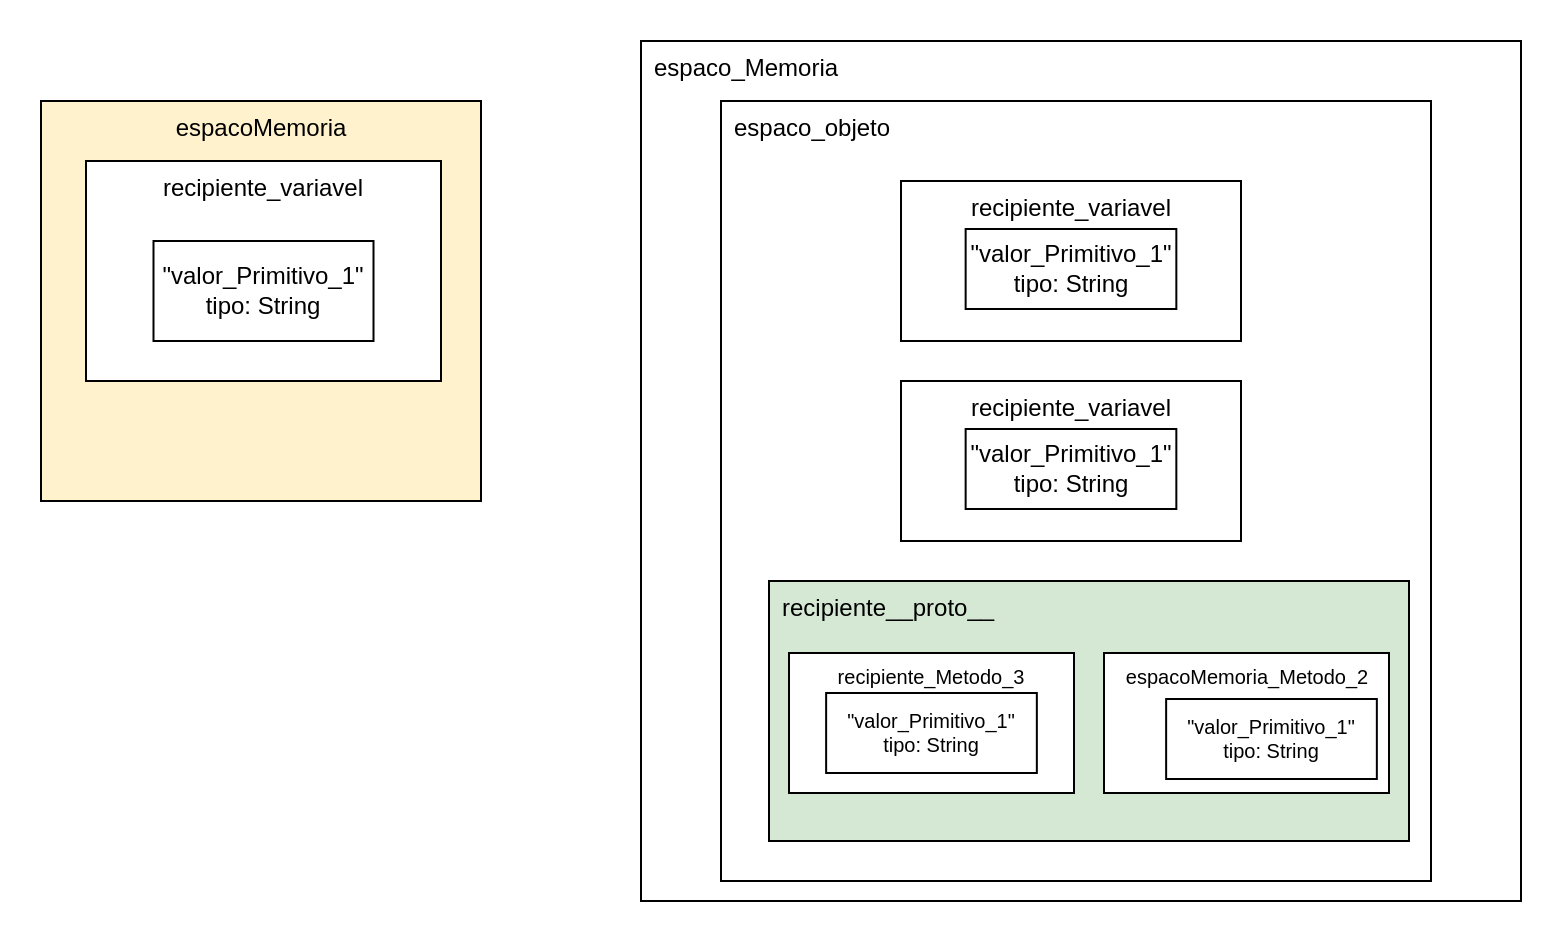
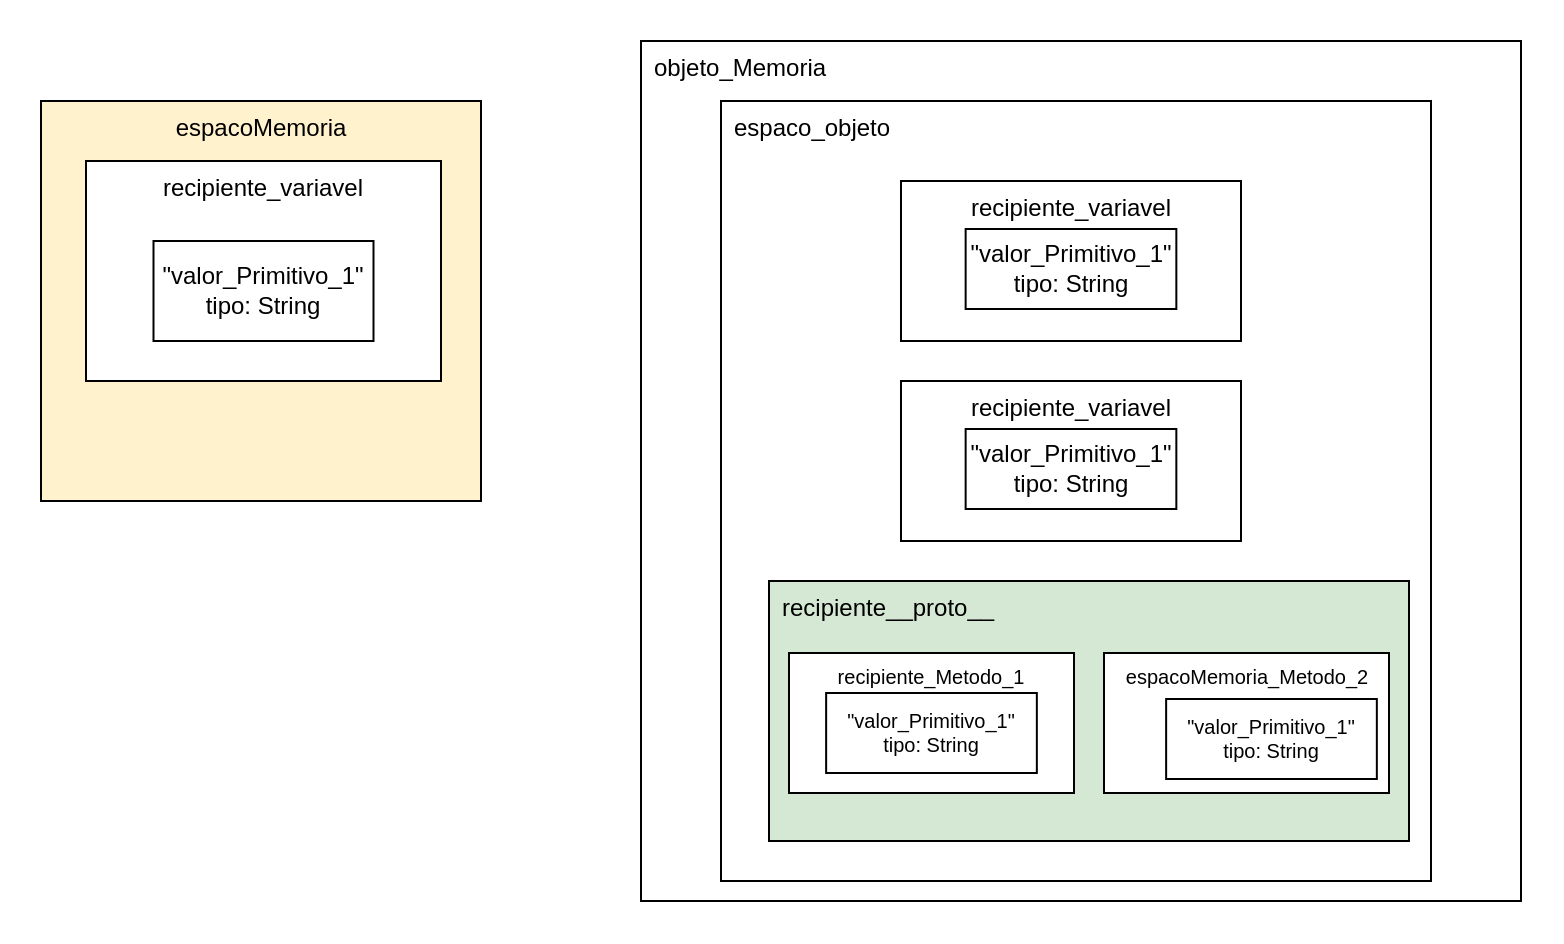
node "espaco_Memoria": label "espaco_Memoria" -> "objeto_Memoria"
node "recipiente_Metodo_3": label "recipiente_Metodo_3" -> "recipiente_Metodo_1"
